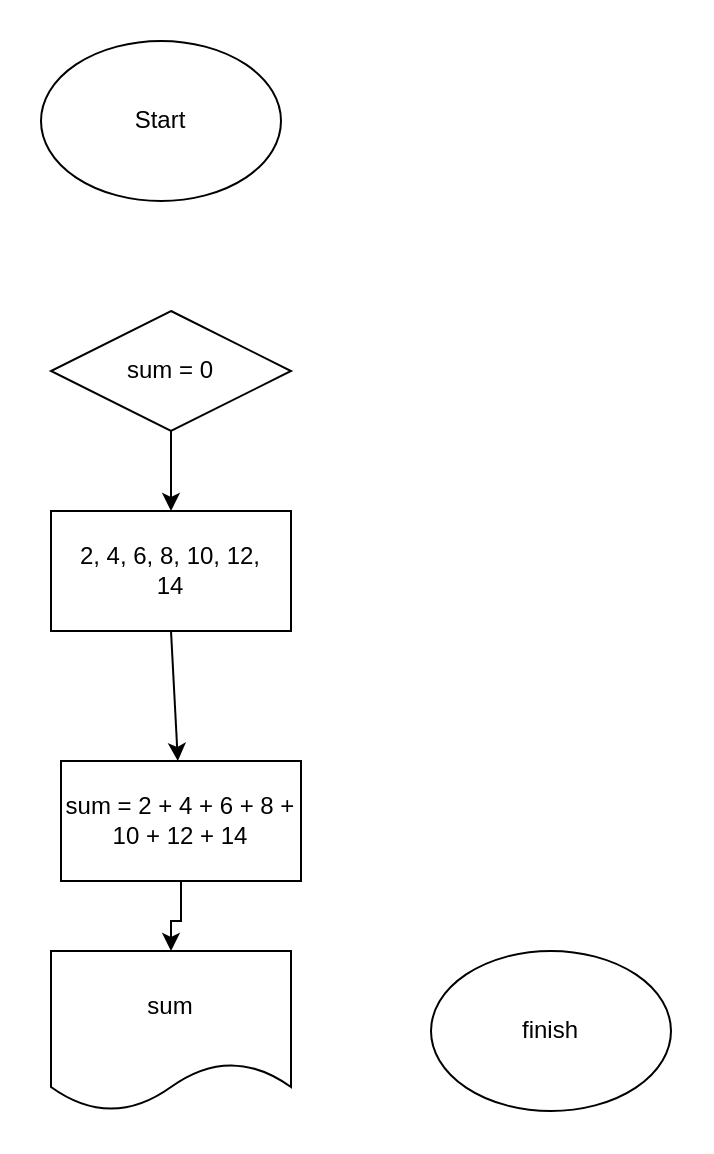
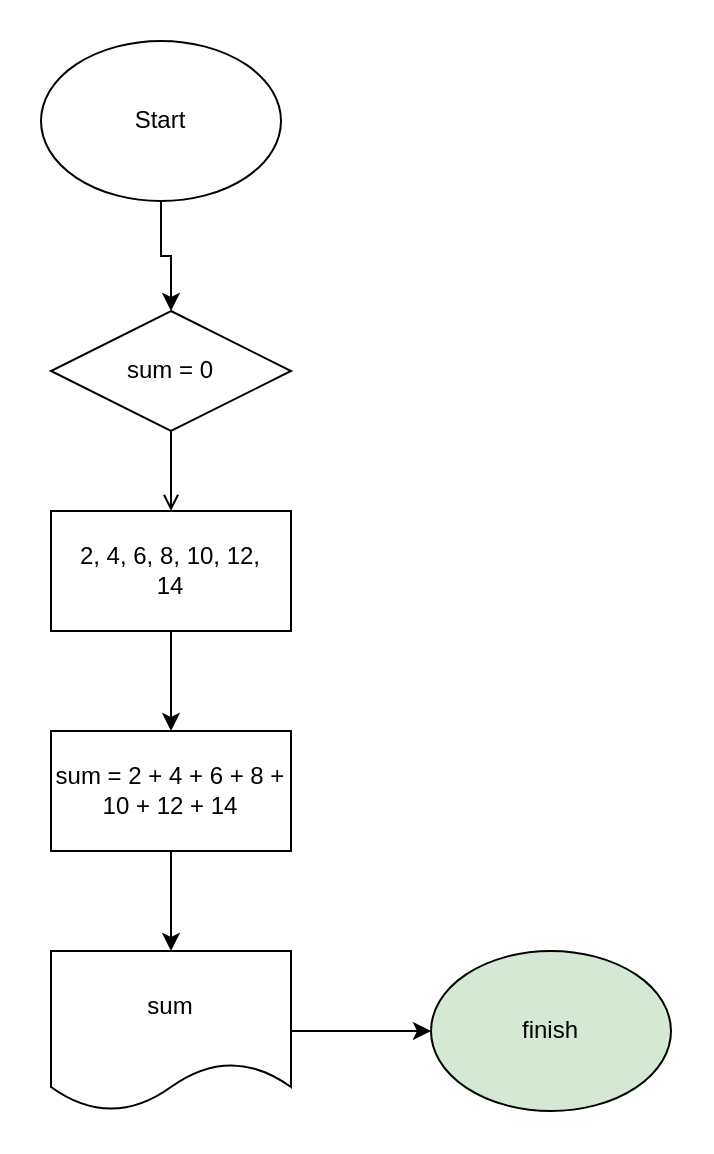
edge "Start" -> "sum = 0": added
edge "sum = 0" -> "2, 4, 6, 8, 10, 12, 14": arrowhead classic -> open
node "sum = 2 + 4 + 6 + 8 + 10 + 12 + 14": moved (181, 821) -> (171, 791)
edge "sum" -> "finish": added
node "finish": fillcolor #ffffff -> #d5e8d4
